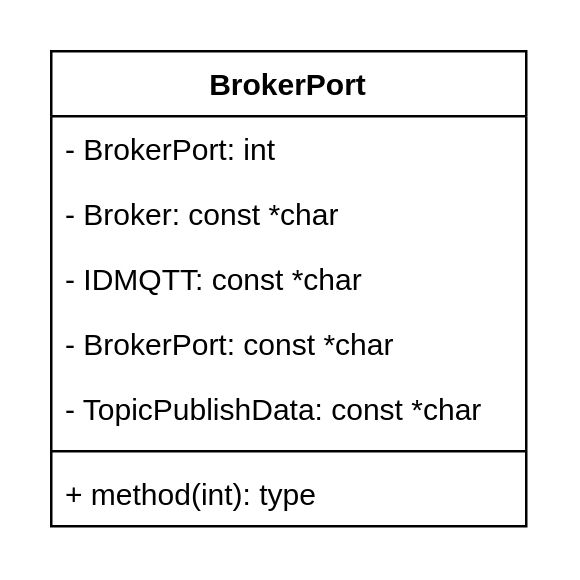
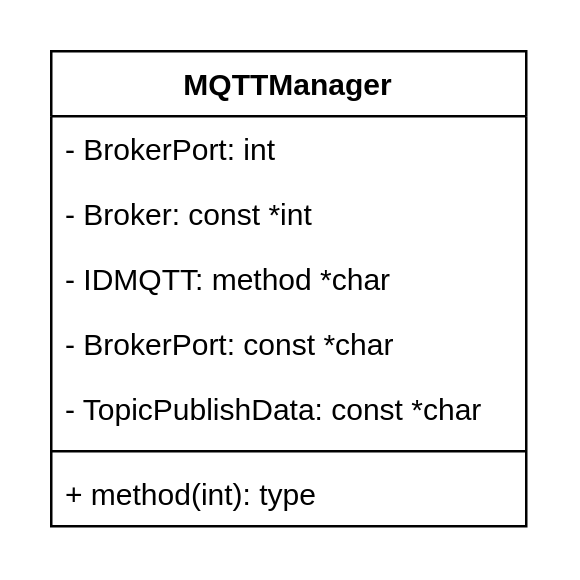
node "BrokerPort": label "BrokerPort" -> "MQTTManager"
node "- Broker: const *char": label "- Broker: const *char" -> "- Broker: const *int"
node "- IDMQTT: const *char": label "- IDMQTT: const *char" -> "- IDMQTT: method *char"
